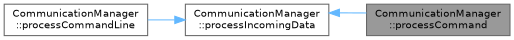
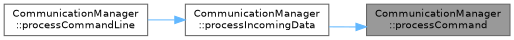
edge "CommunicationManager ::processCommand" -> "CommunicationManager ::processIncomingData": reversed
